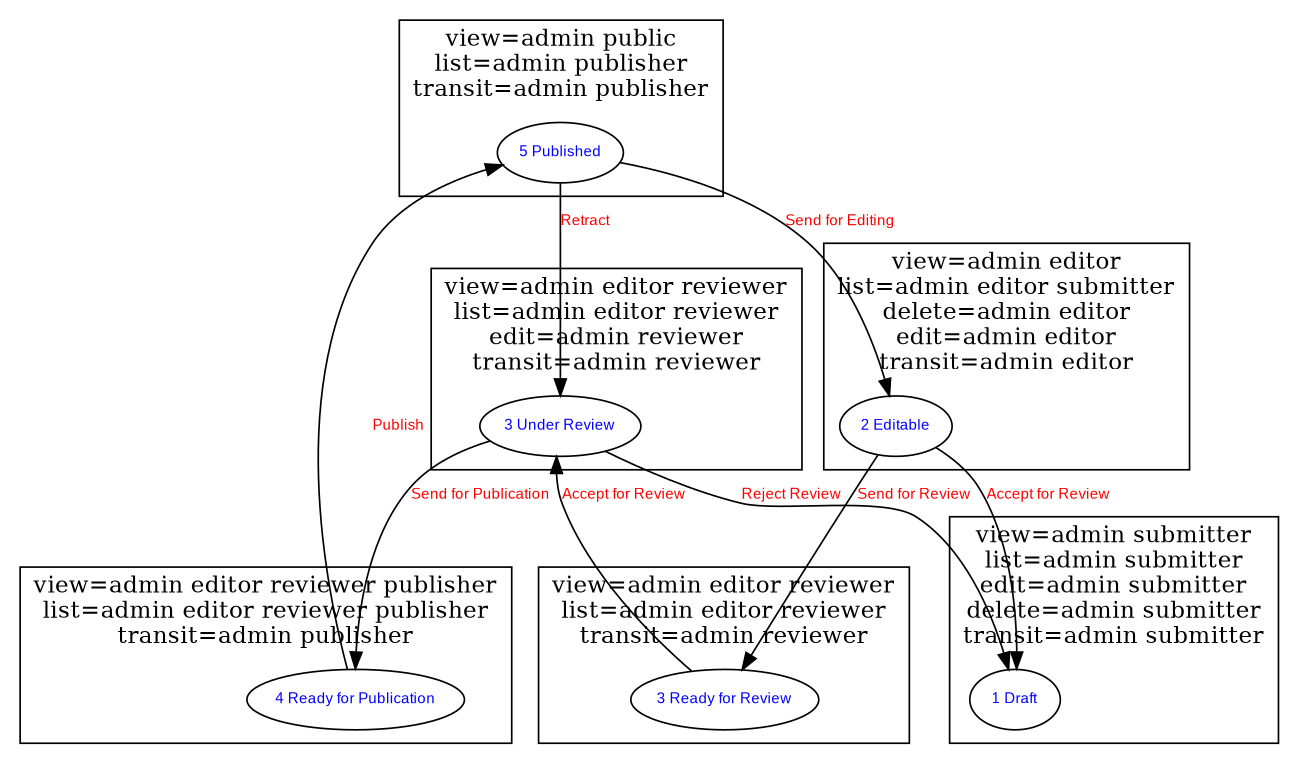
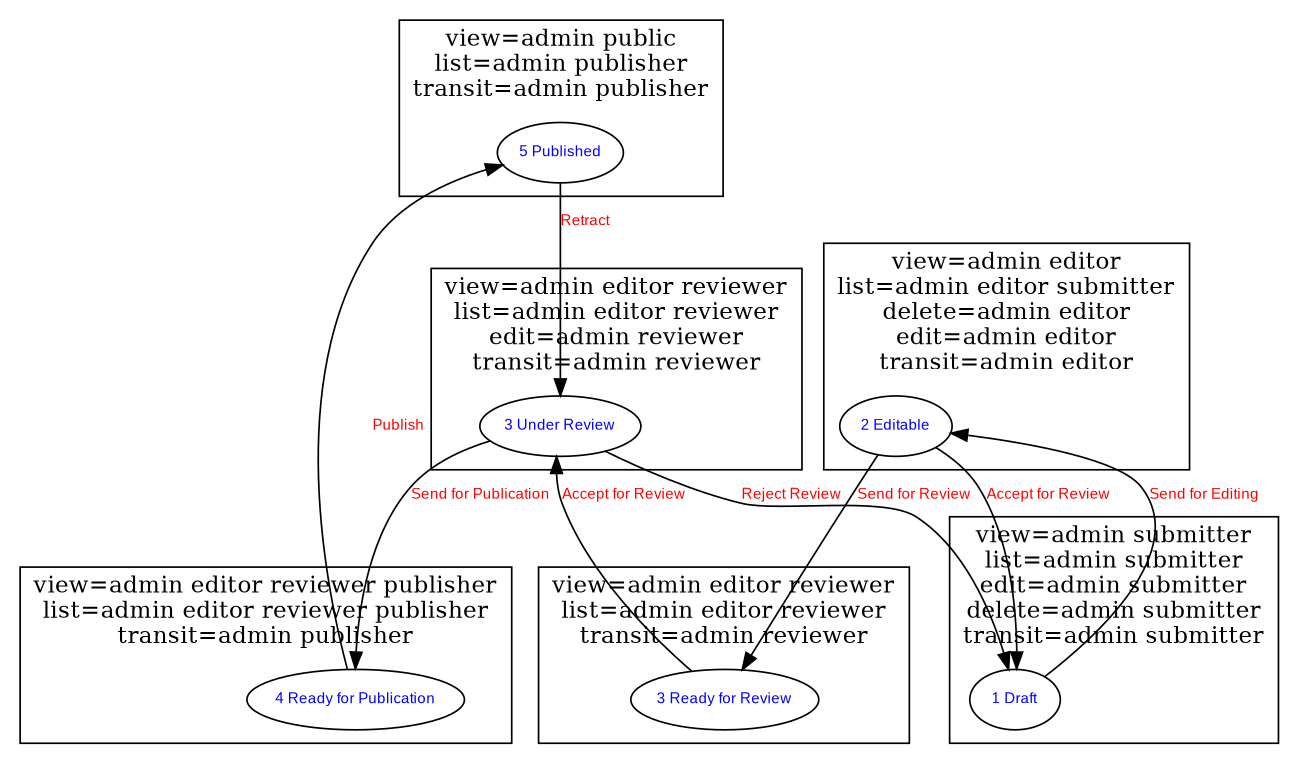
edge "5 Published" -> "2 Editable": now "1 Draft" -> "2 Editable"
